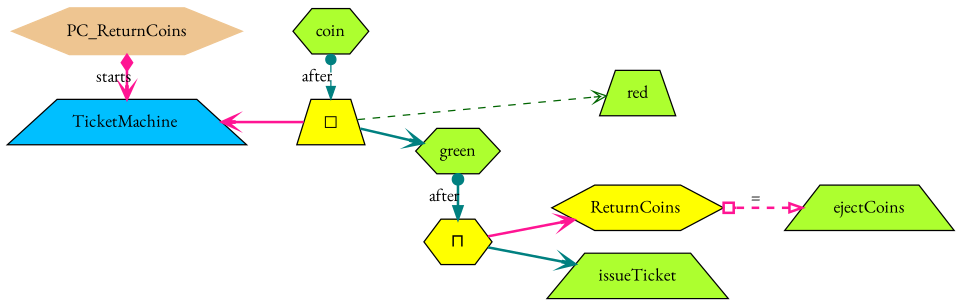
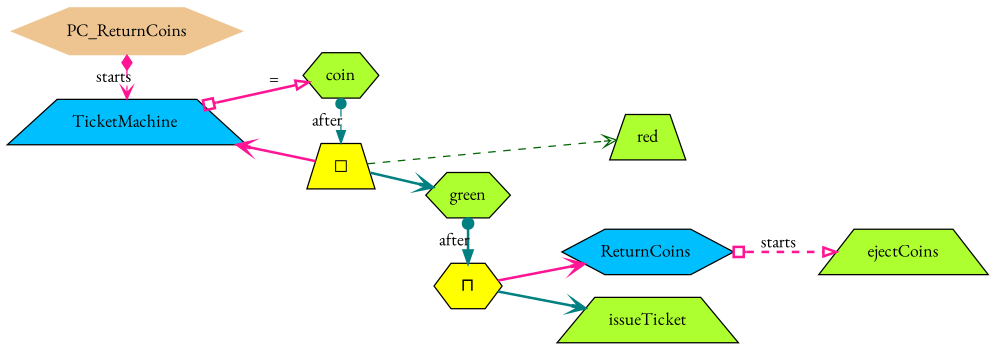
edge "PC_ReturnCoins" -- "TicketMachine": style bold -> dashed
edge "coin" -- "TicketMachine": added, label "="
edge "ReturnCoins" -- "ejectCoins": label "=" -> "starts"
node "ReturnCoins": fillcolor yellow -> deepskyblue
